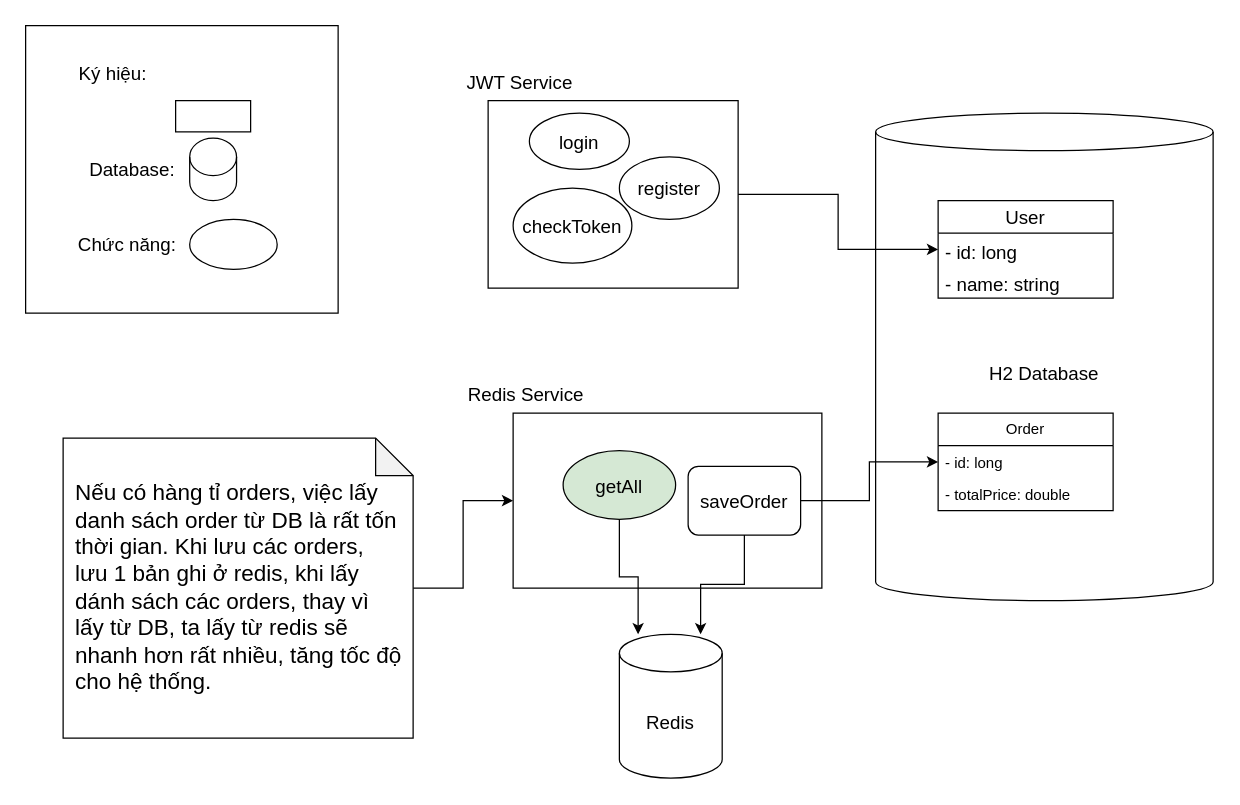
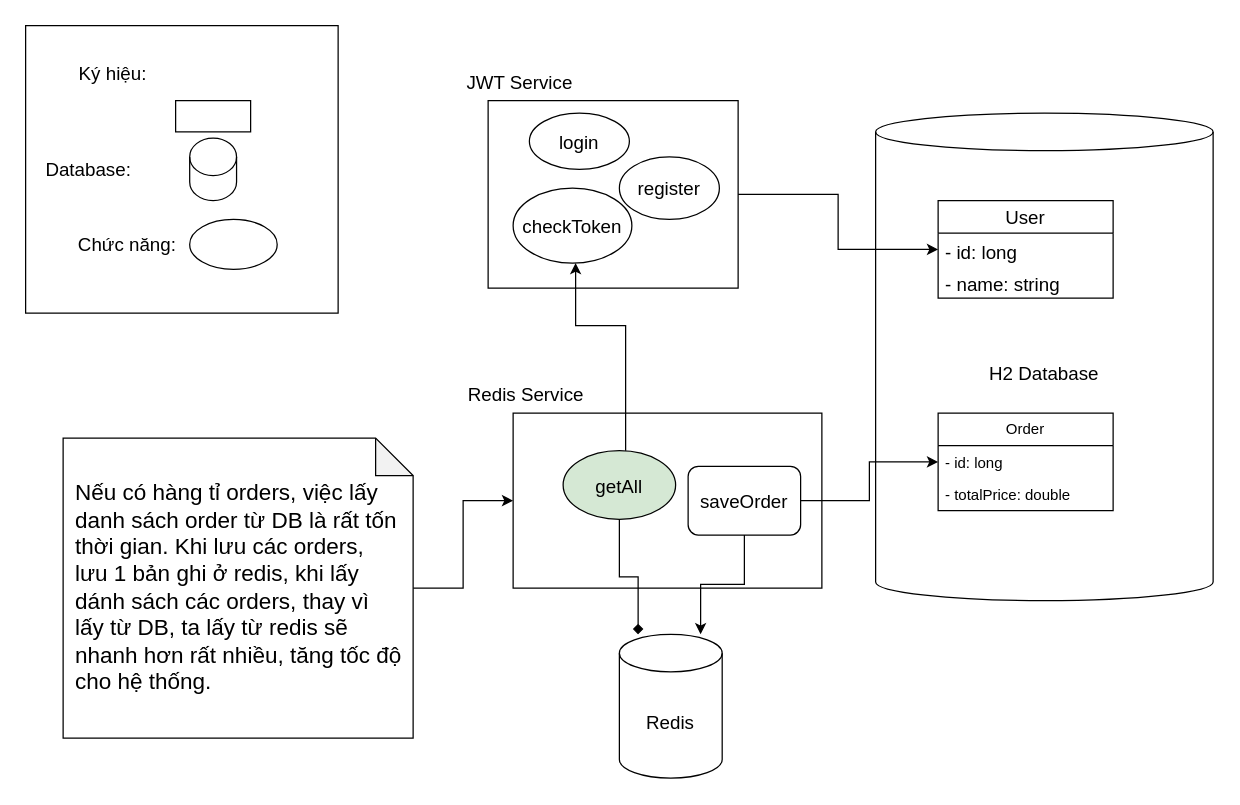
node "Database:": moved (132, 169) -> (88, 169)
edge "getAll" -> "checkToken": added
edge "getAll" -> "Redis": arrowhead classic -> diamond
